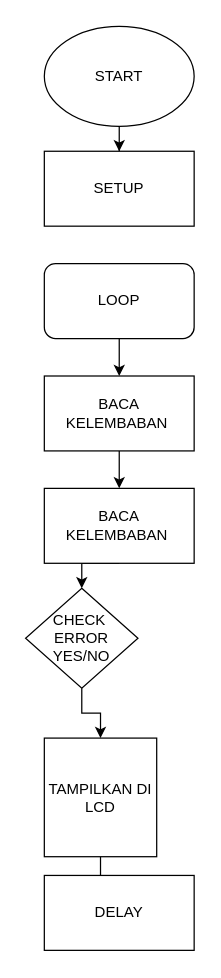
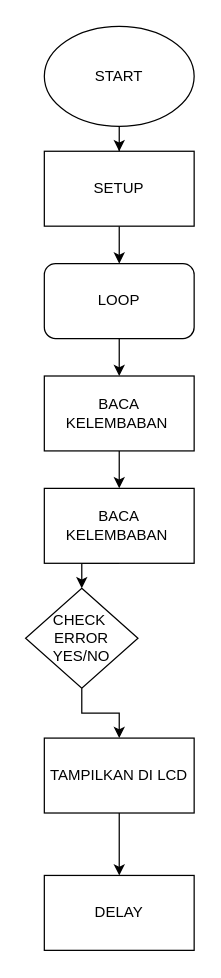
edge "SETUP" -> "LOOP": added
node "TAMPILKAN DI LCD": size 113x119 -> 150x75
